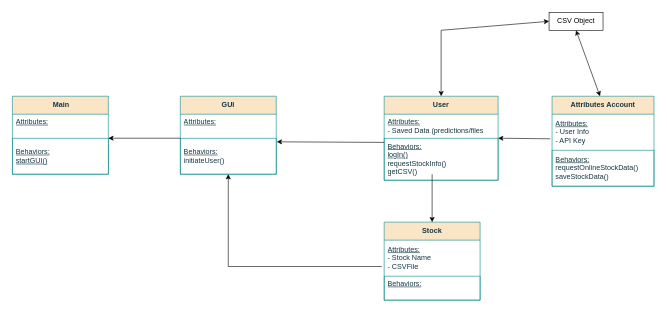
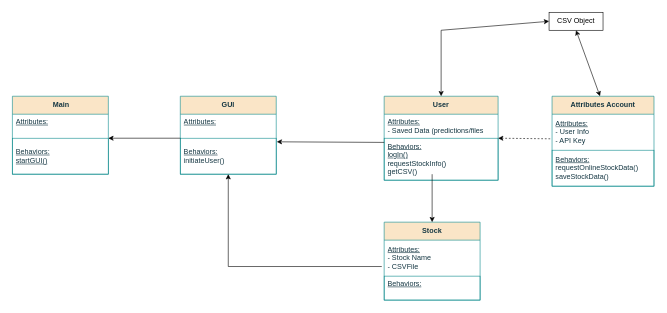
edge "Attributes: - User Info - API Key" -> "Behaviors: logIn() requestStockInfo() getCSV()": style solid -> dashed
